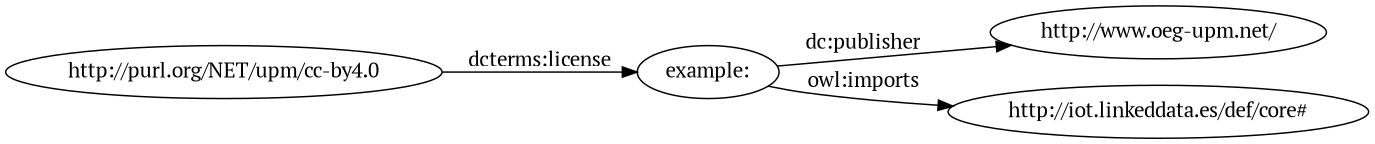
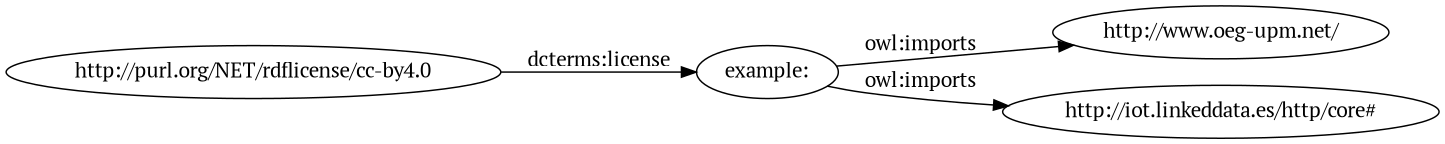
edge "example:" -> "http://www.oeg-upm.net/": label "dc:publisher" -> "owl:imports"
node "http://purl.org/NET/upm/cc-by4.0": label "http://purl.org/NET/upm/cc-by4.0" -> "http://purl.org/NET/rdflicense/cc-by4.0"
node "http://iot.linkeddata.es/def/core#": label "http://iot.linkeddata.es/def/core#" -> "http://iot.linkeddata.es/http/core#"
